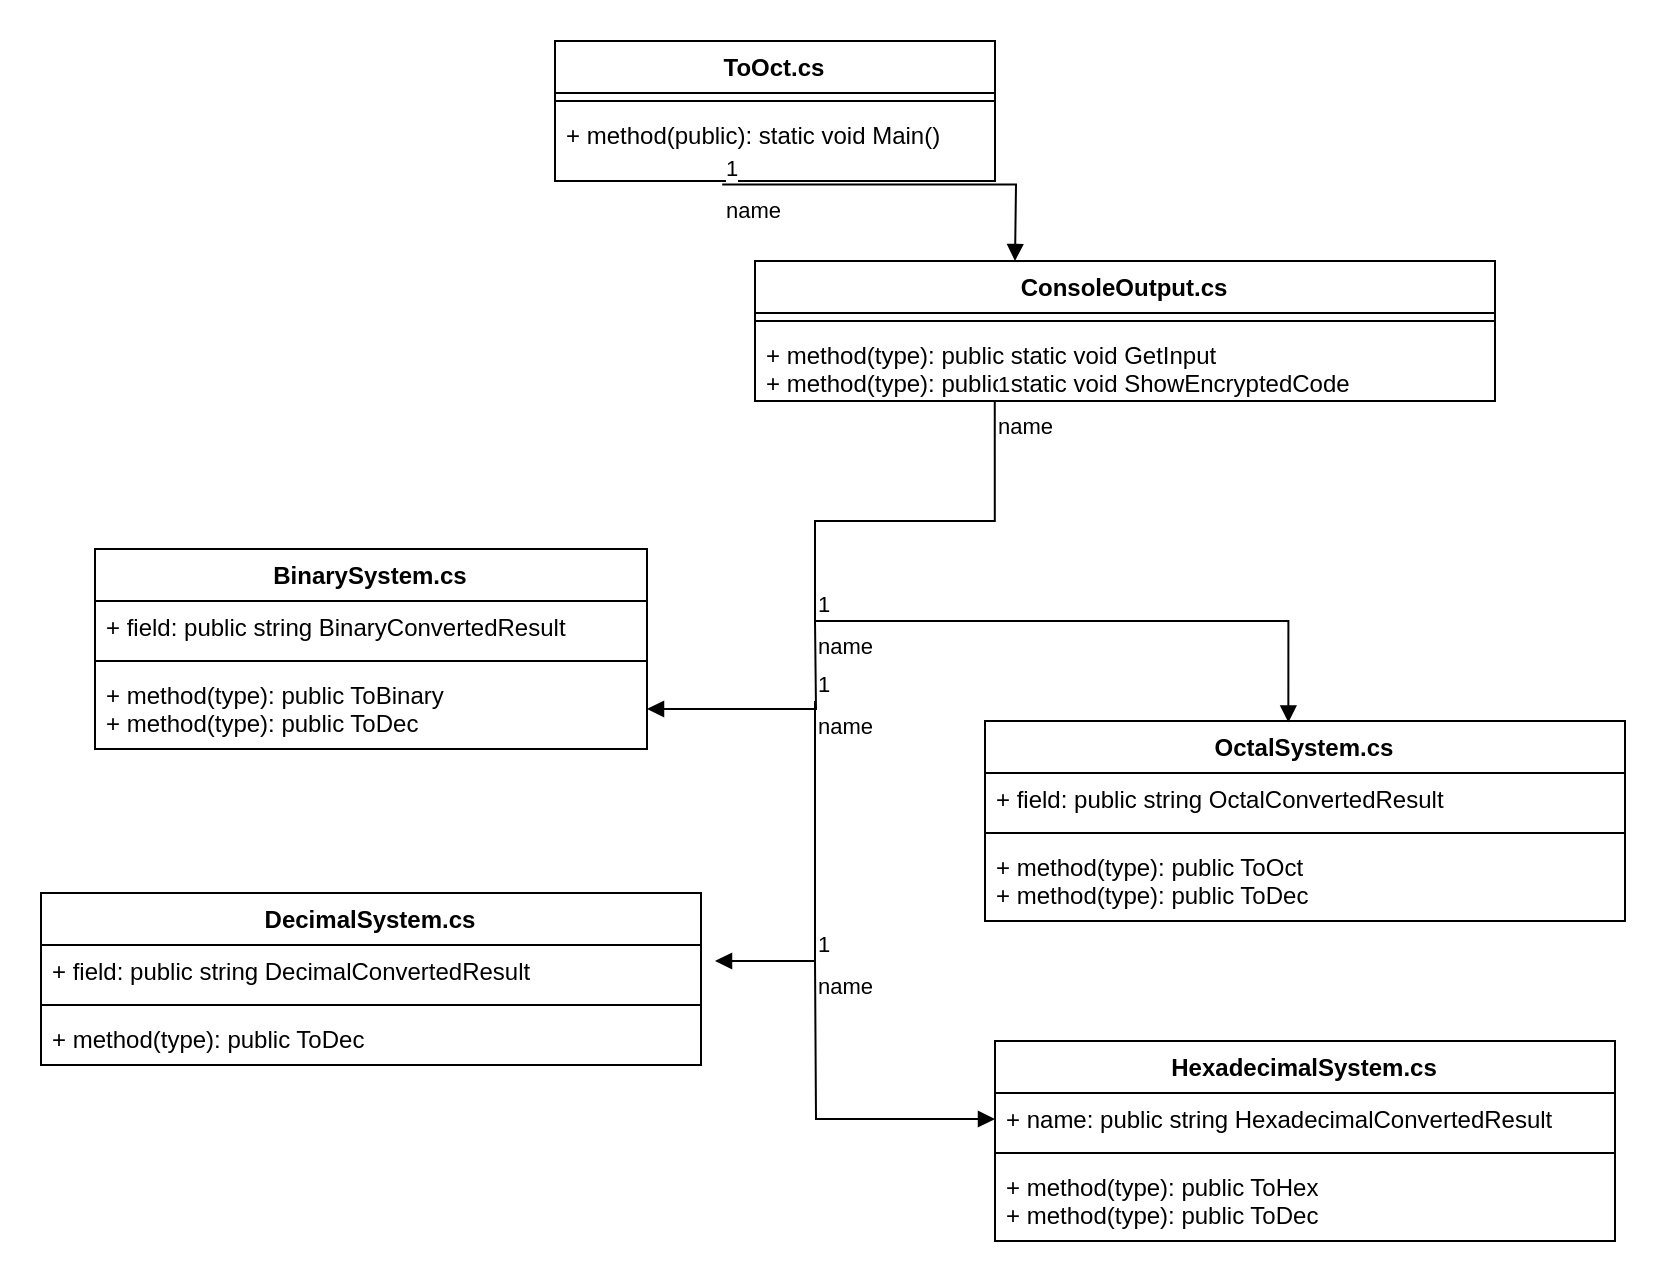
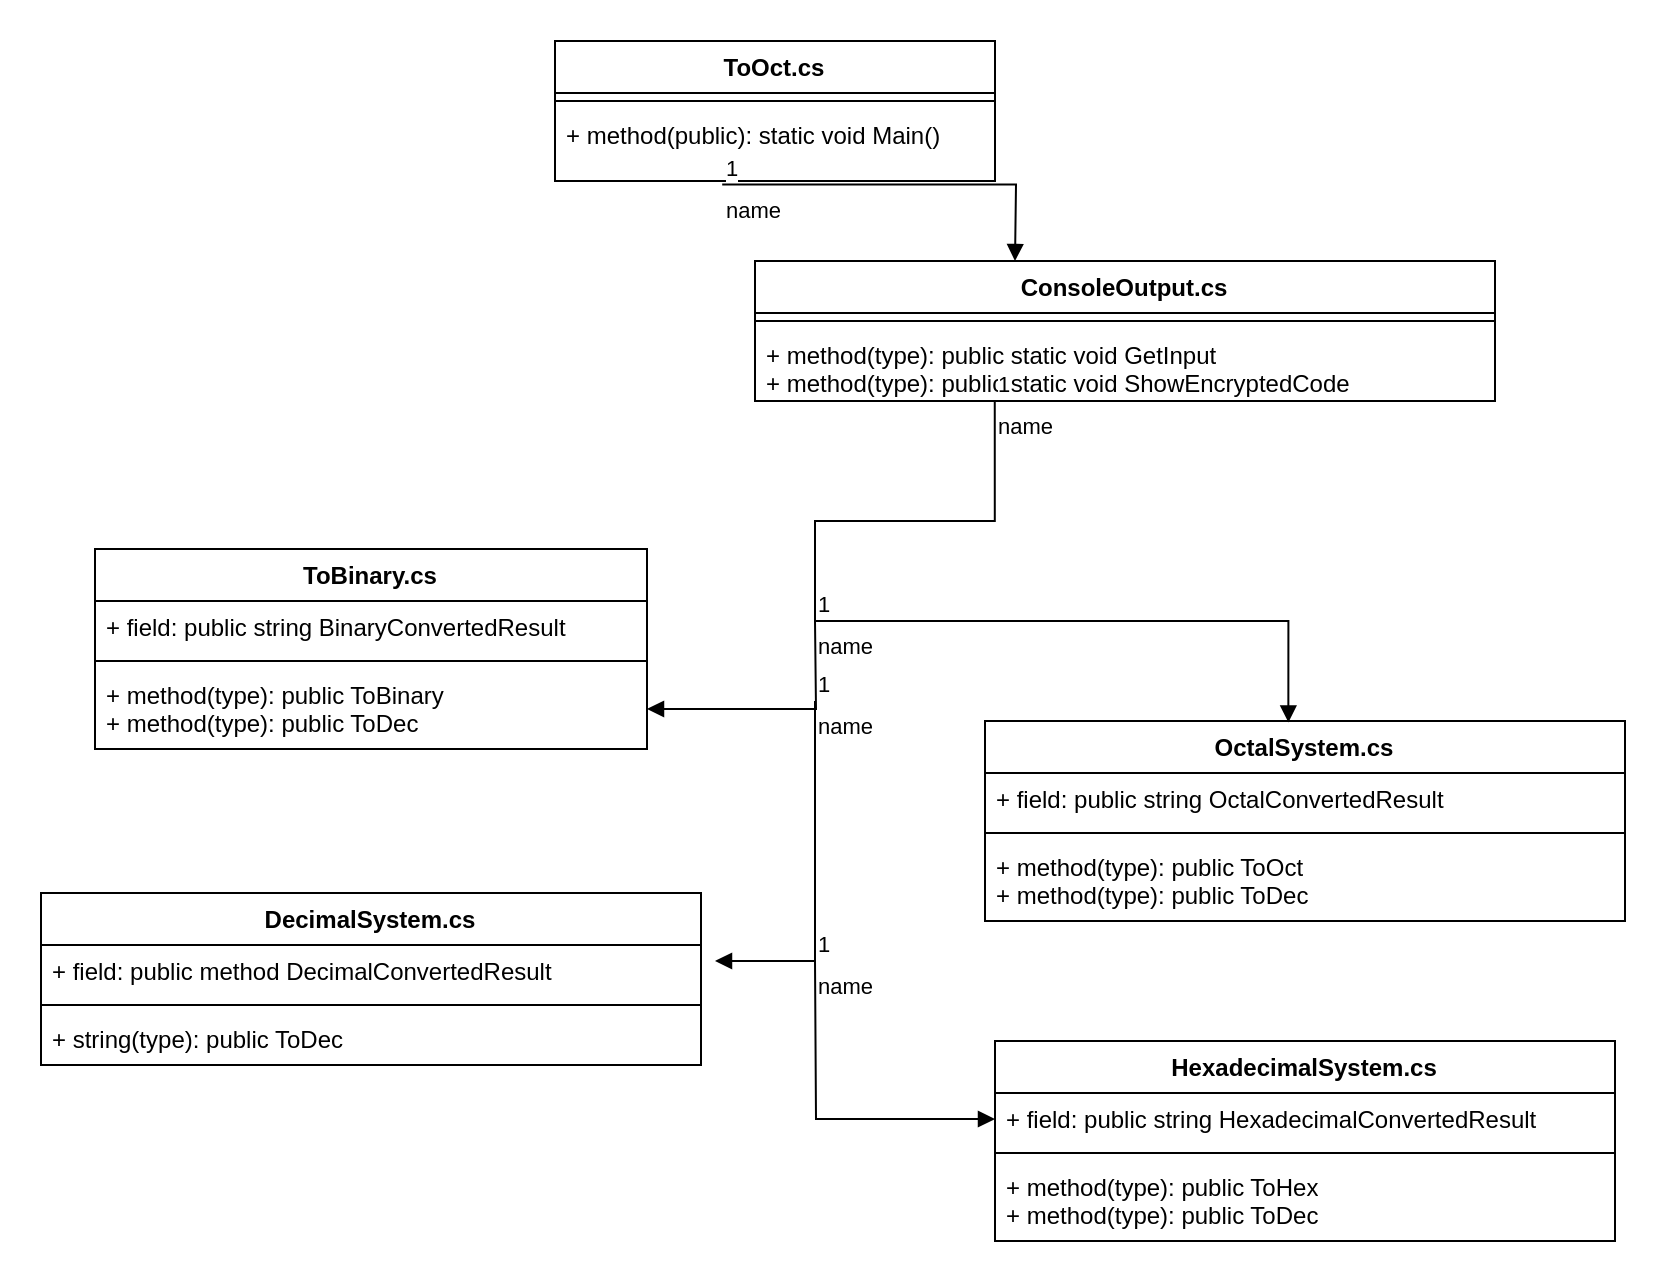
node "BinarySystem.cs": label "BinarySystem.cs" -> "ToBinary.cs"
node "+ field: public string DecimalConvertedResult": label "+ field: public string DecimalConvertedResult" -> "+ field: public method DecimalConvertedResult"
node "+ method(type): public ToDec": label "+ method(type): public ToDec" -> "+ string(type): public ToDec"
node "+ name: public string HexadecimalConvertedResult": label "+ name: public string HexadecimalConvertedResult" -> "+ field: public string HexadecimalConvertedResult"
